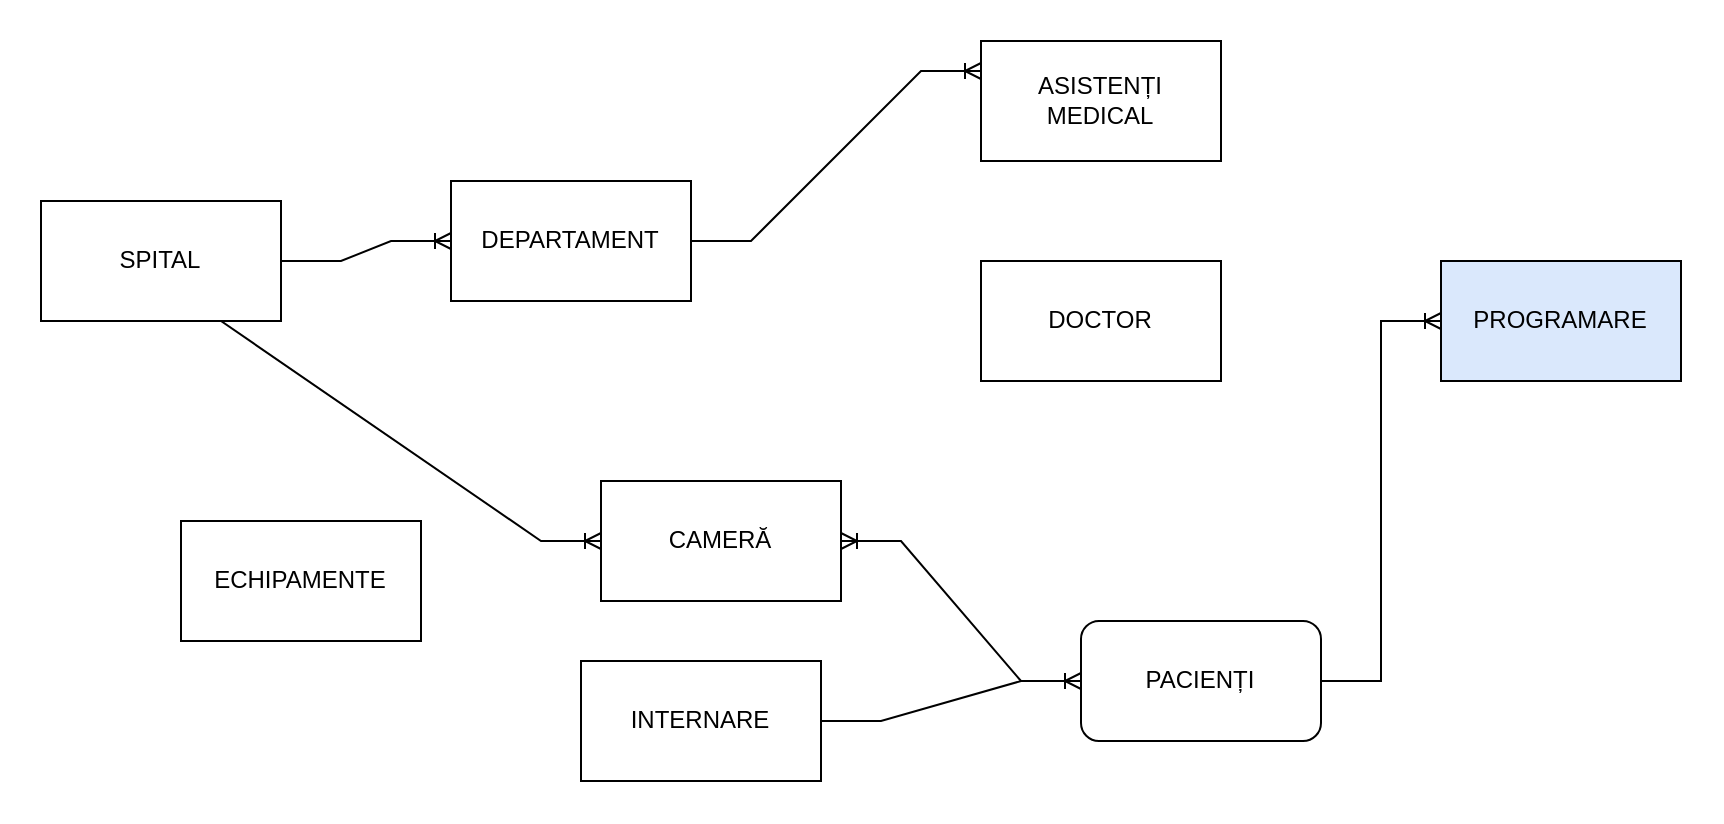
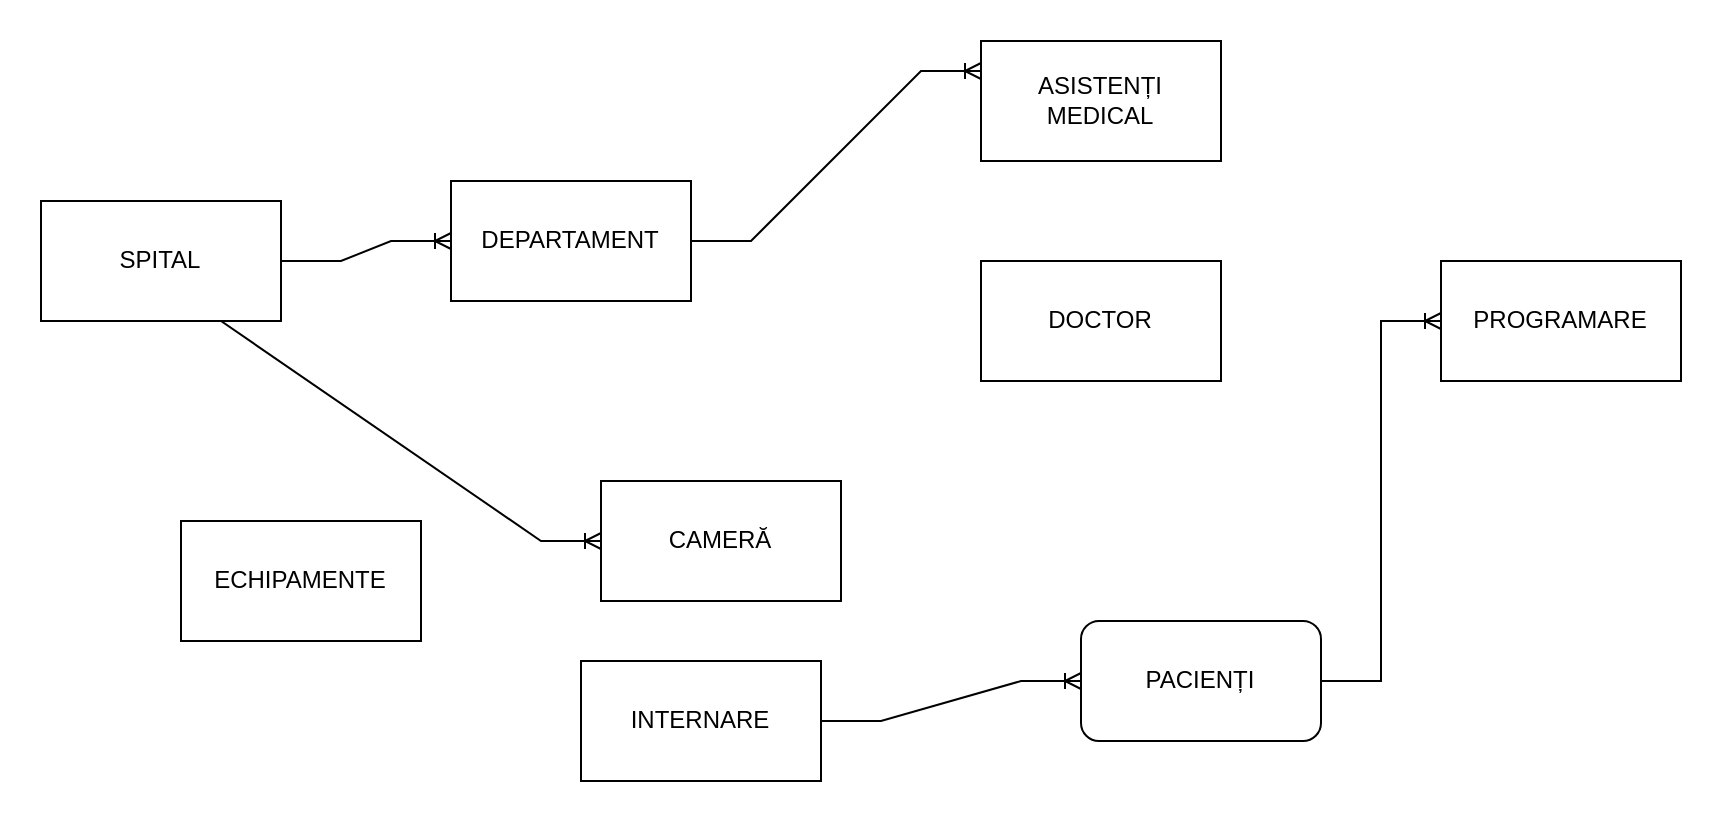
node "PROGRAMARE": fillcolor #dae8fc -> #ffffff
edge "PACIENȚI" -> "CAMERĂ": removed
